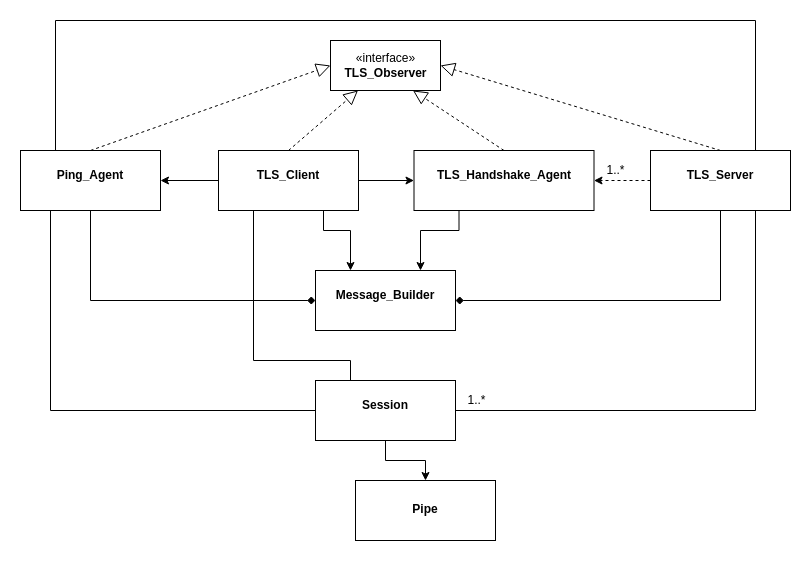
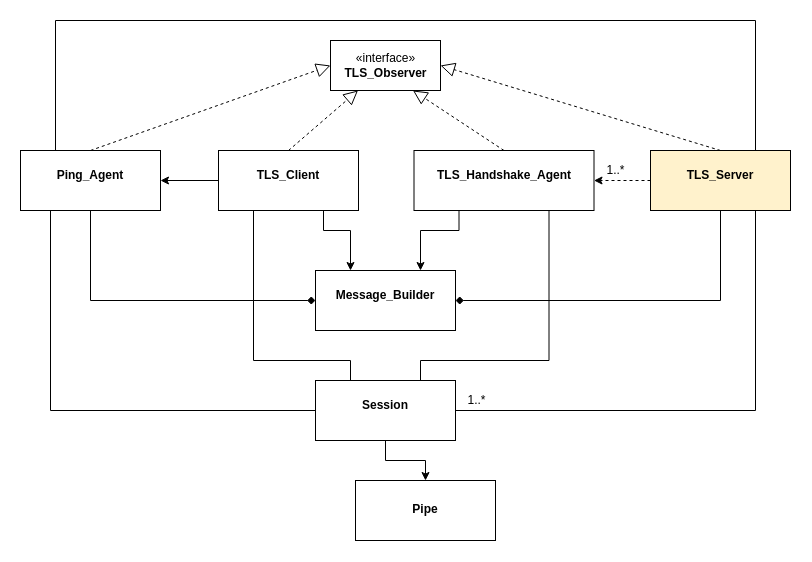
edge "TLS_Client" -> "TLS_Handshake_Agent": removed
node "TLS_Server": fillcolor #ffffff -> #fff2cc
edge "TLS_Handshake_Agent" -- "Session": added
